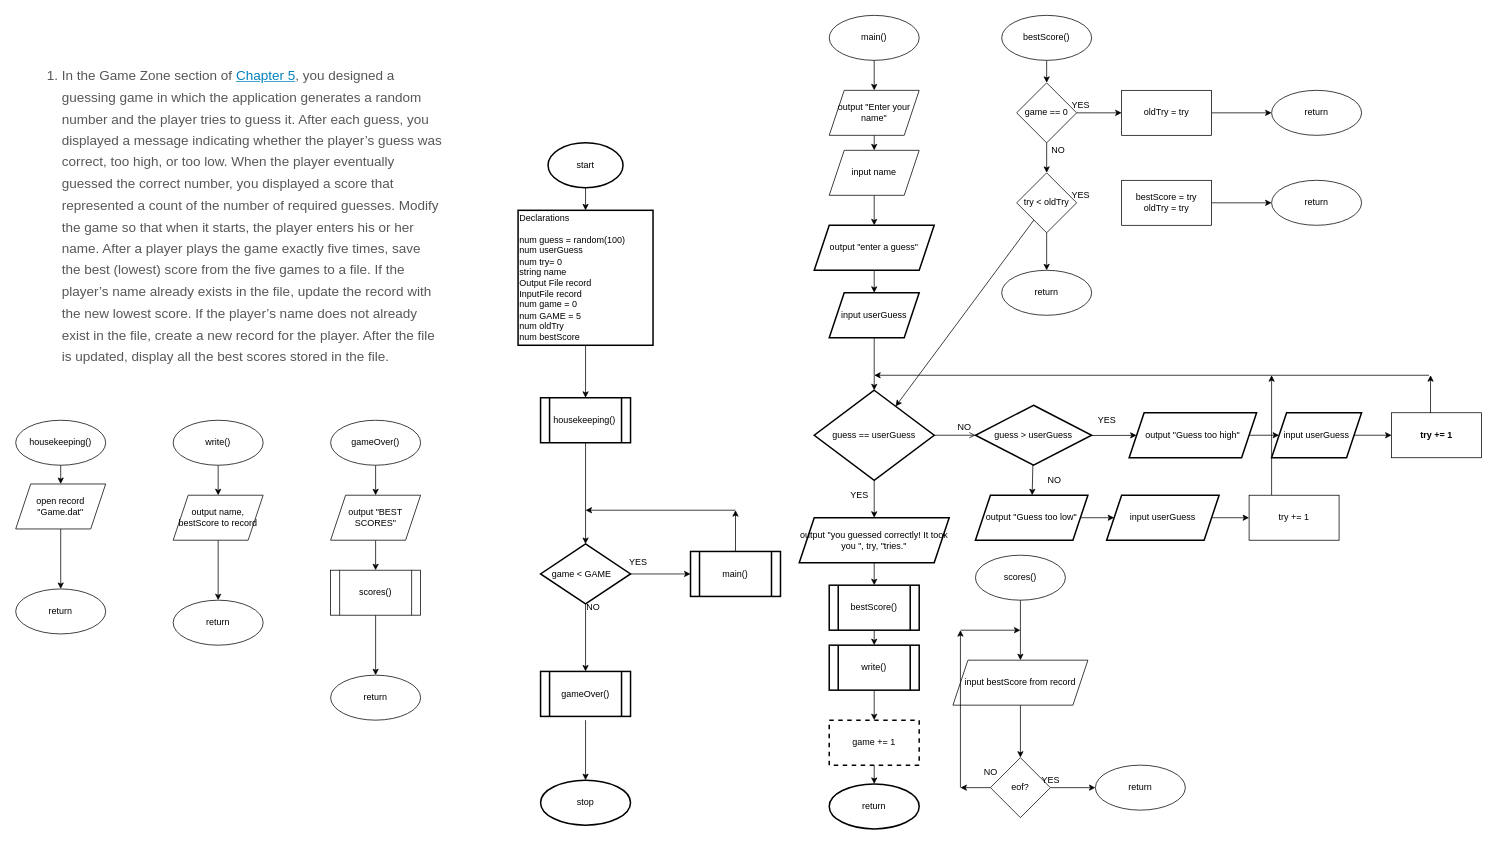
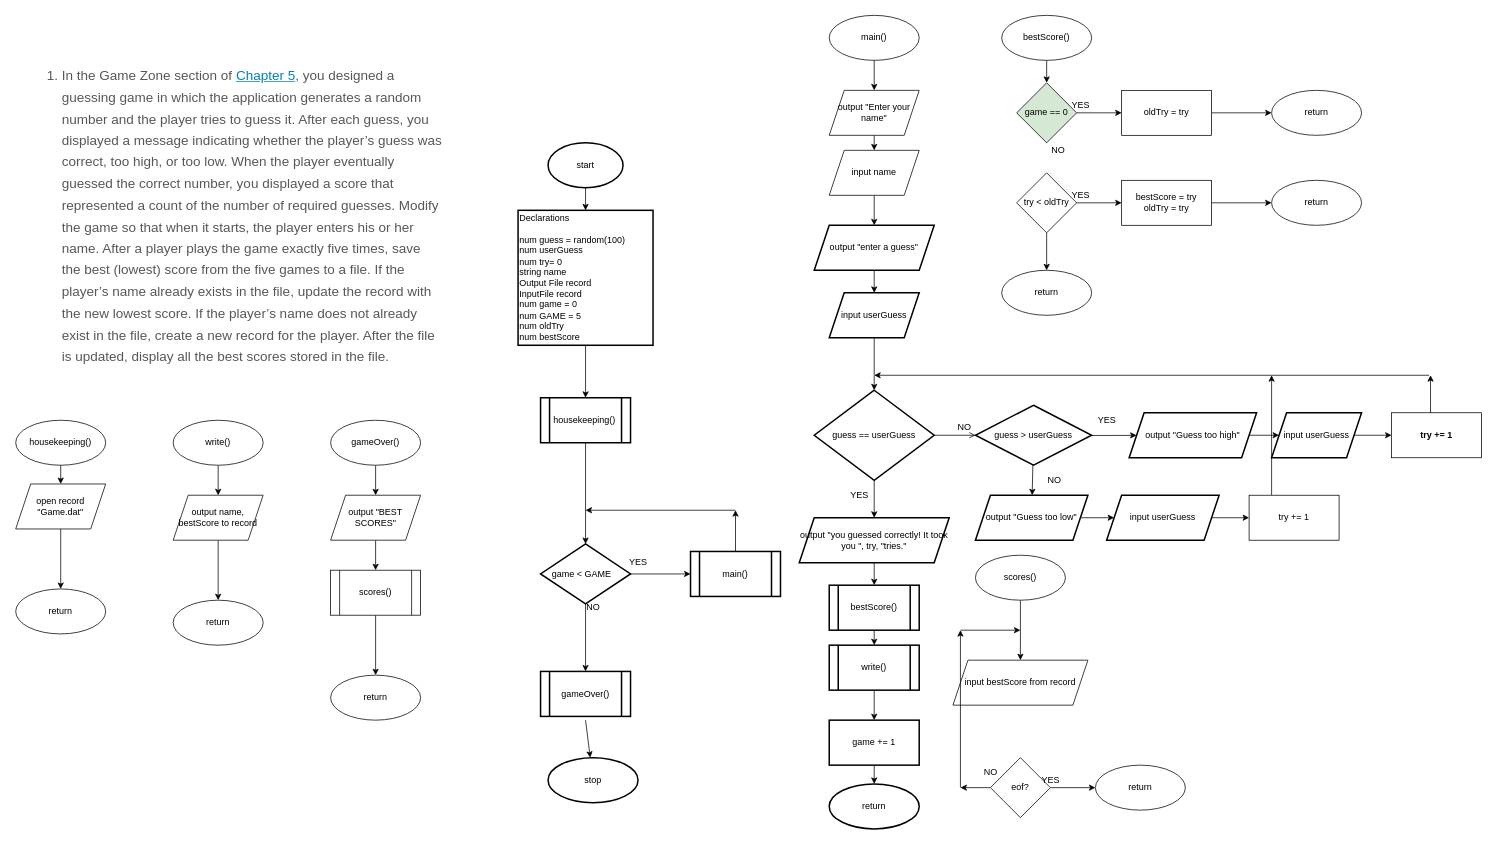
node "game == 0": fillcolor #ffffff -> #d5e8d4
edge "game == 0" -> "try < oldTry": removed
edge "try < oldTry" -> "guess == userGuess": now "try < oldTry" -> "bestScore = try oldTry = try"
edge "input bestScore from record" -> "eof?": removed
node "game += 1": style dashed -> solid
node "stop": moved (585, 803) -> (593, 780)
